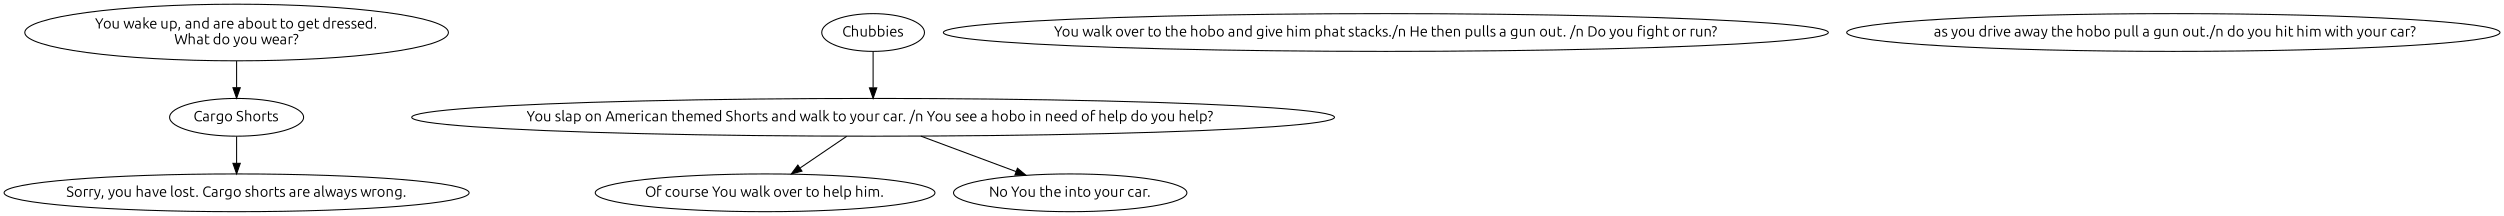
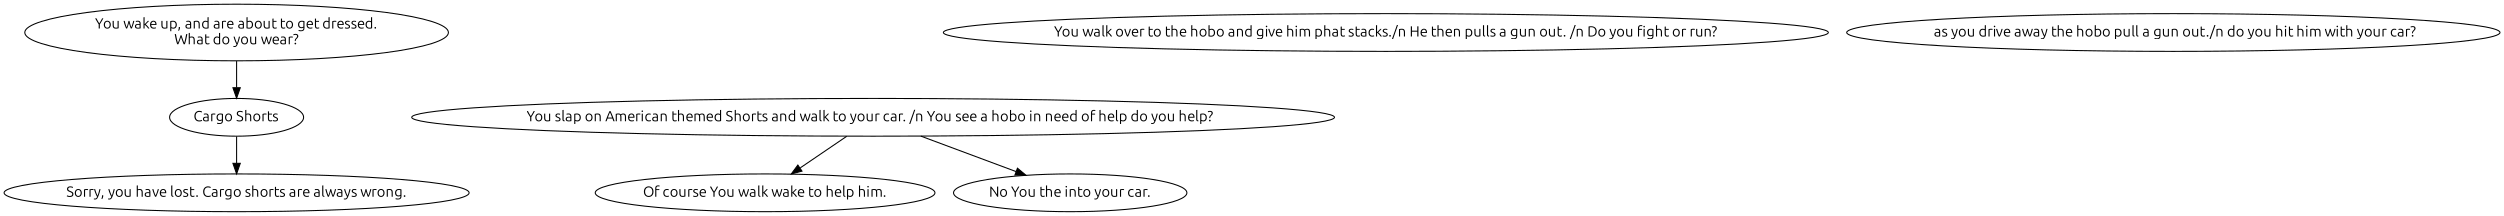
node "Chubbies": removed
node "Of course You walk over to help him.": label "Of course You walk over to help him." -> "Of course You walk wake to help him."
